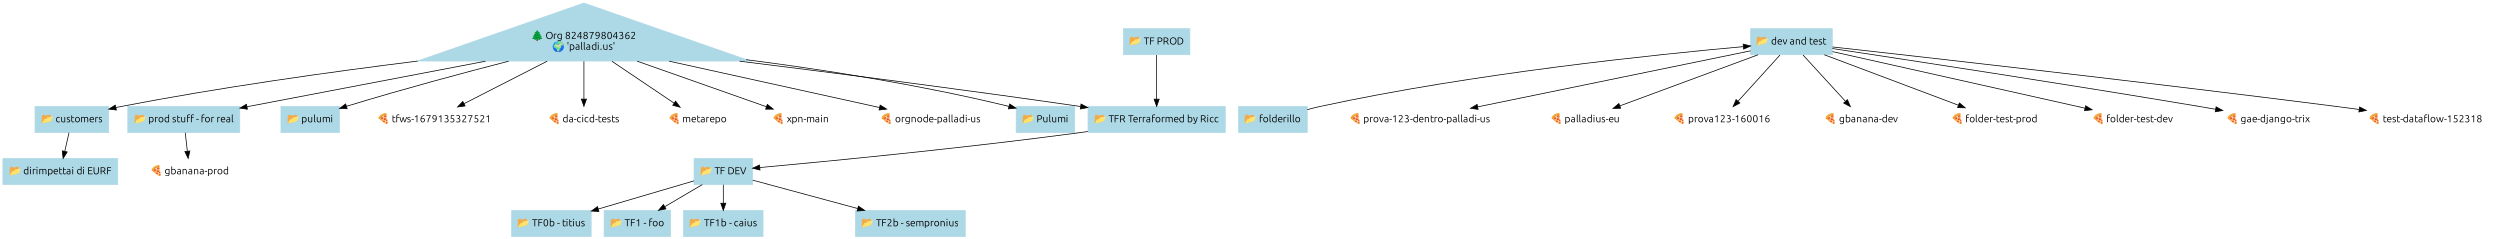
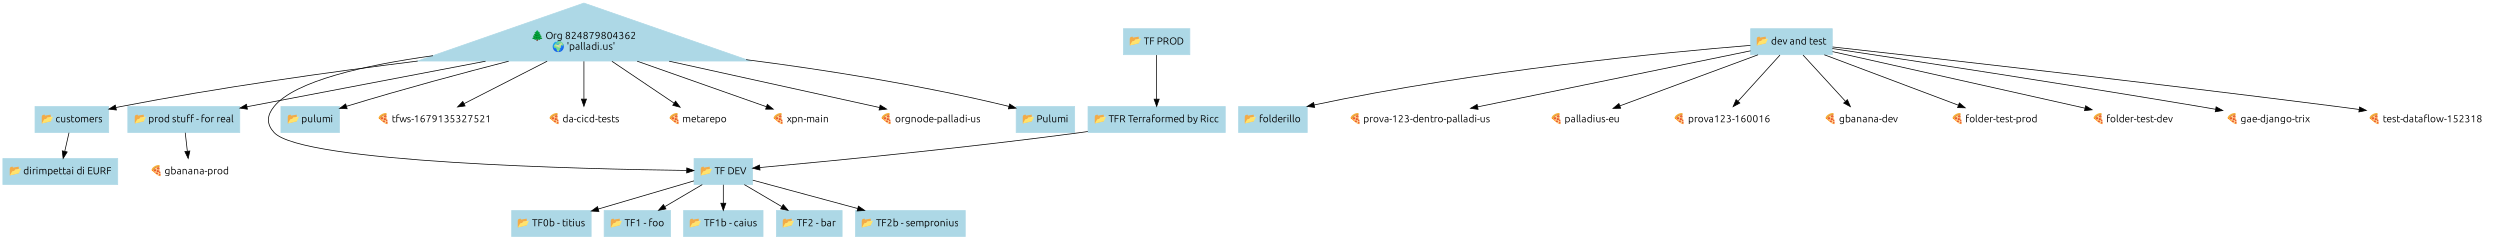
edge "📂 folderillo" -> "📂 dev and test": reversed
edge "🌲 Org 824879804362 🌍 'palladi.us'" -> "📂 TFR Terraformed by Ricc": now "🌲 Org 824879804362 🌍 'palladi.us'" -> "📂 TF DEV"
node "📂 TF2 - bar": added
